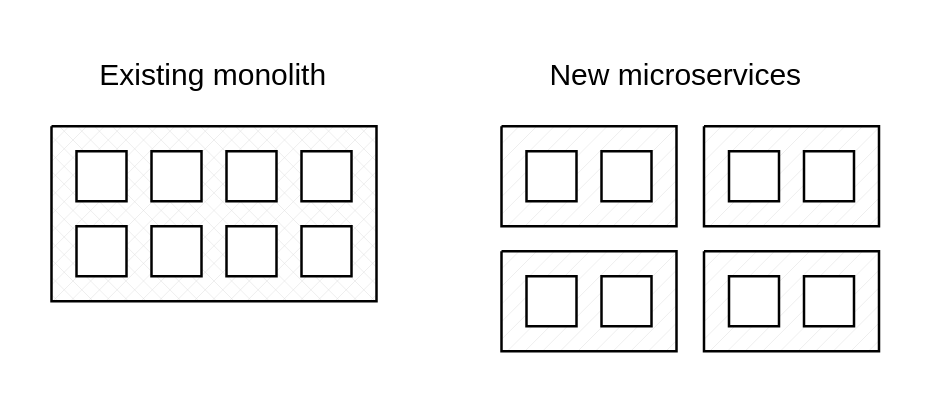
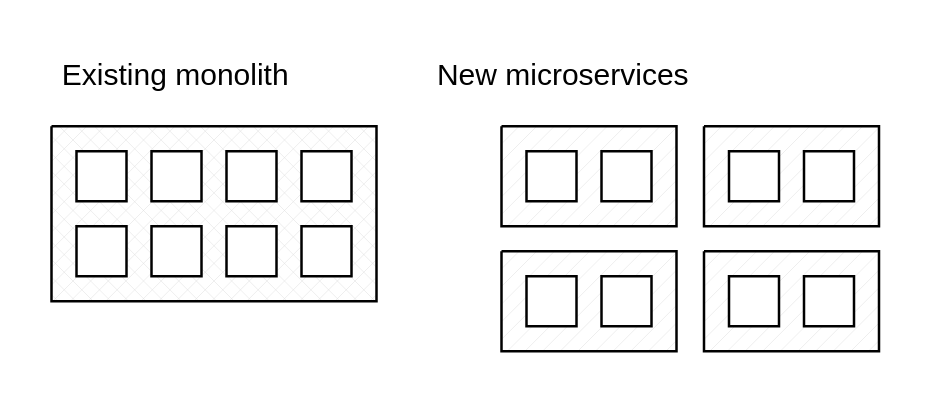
node "Existing monolith": moved (214, 76) -> (176, 76)
node "New microservices": moved (676, 76) -> (564, 76)
